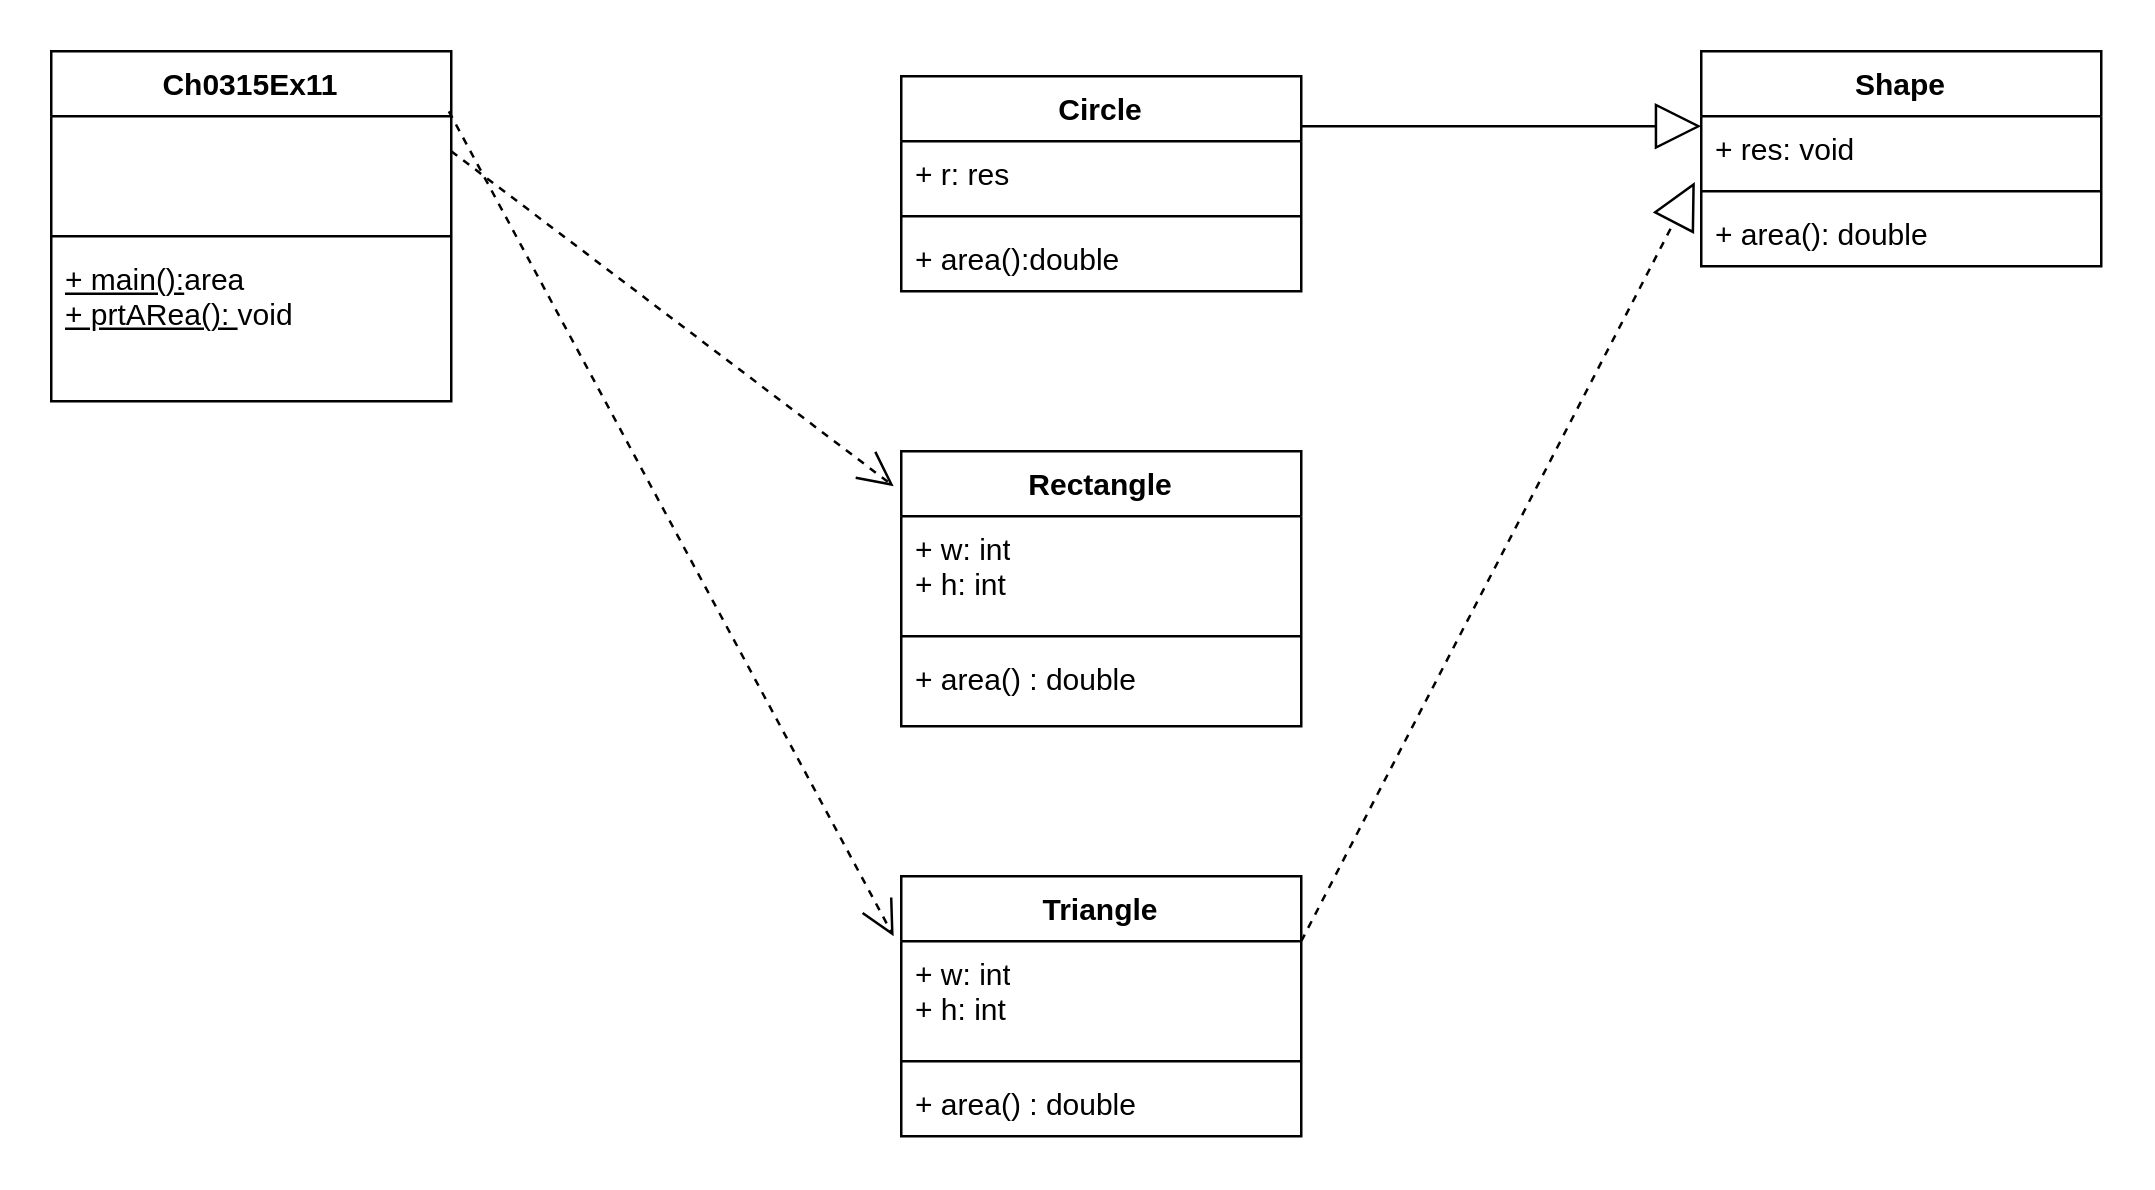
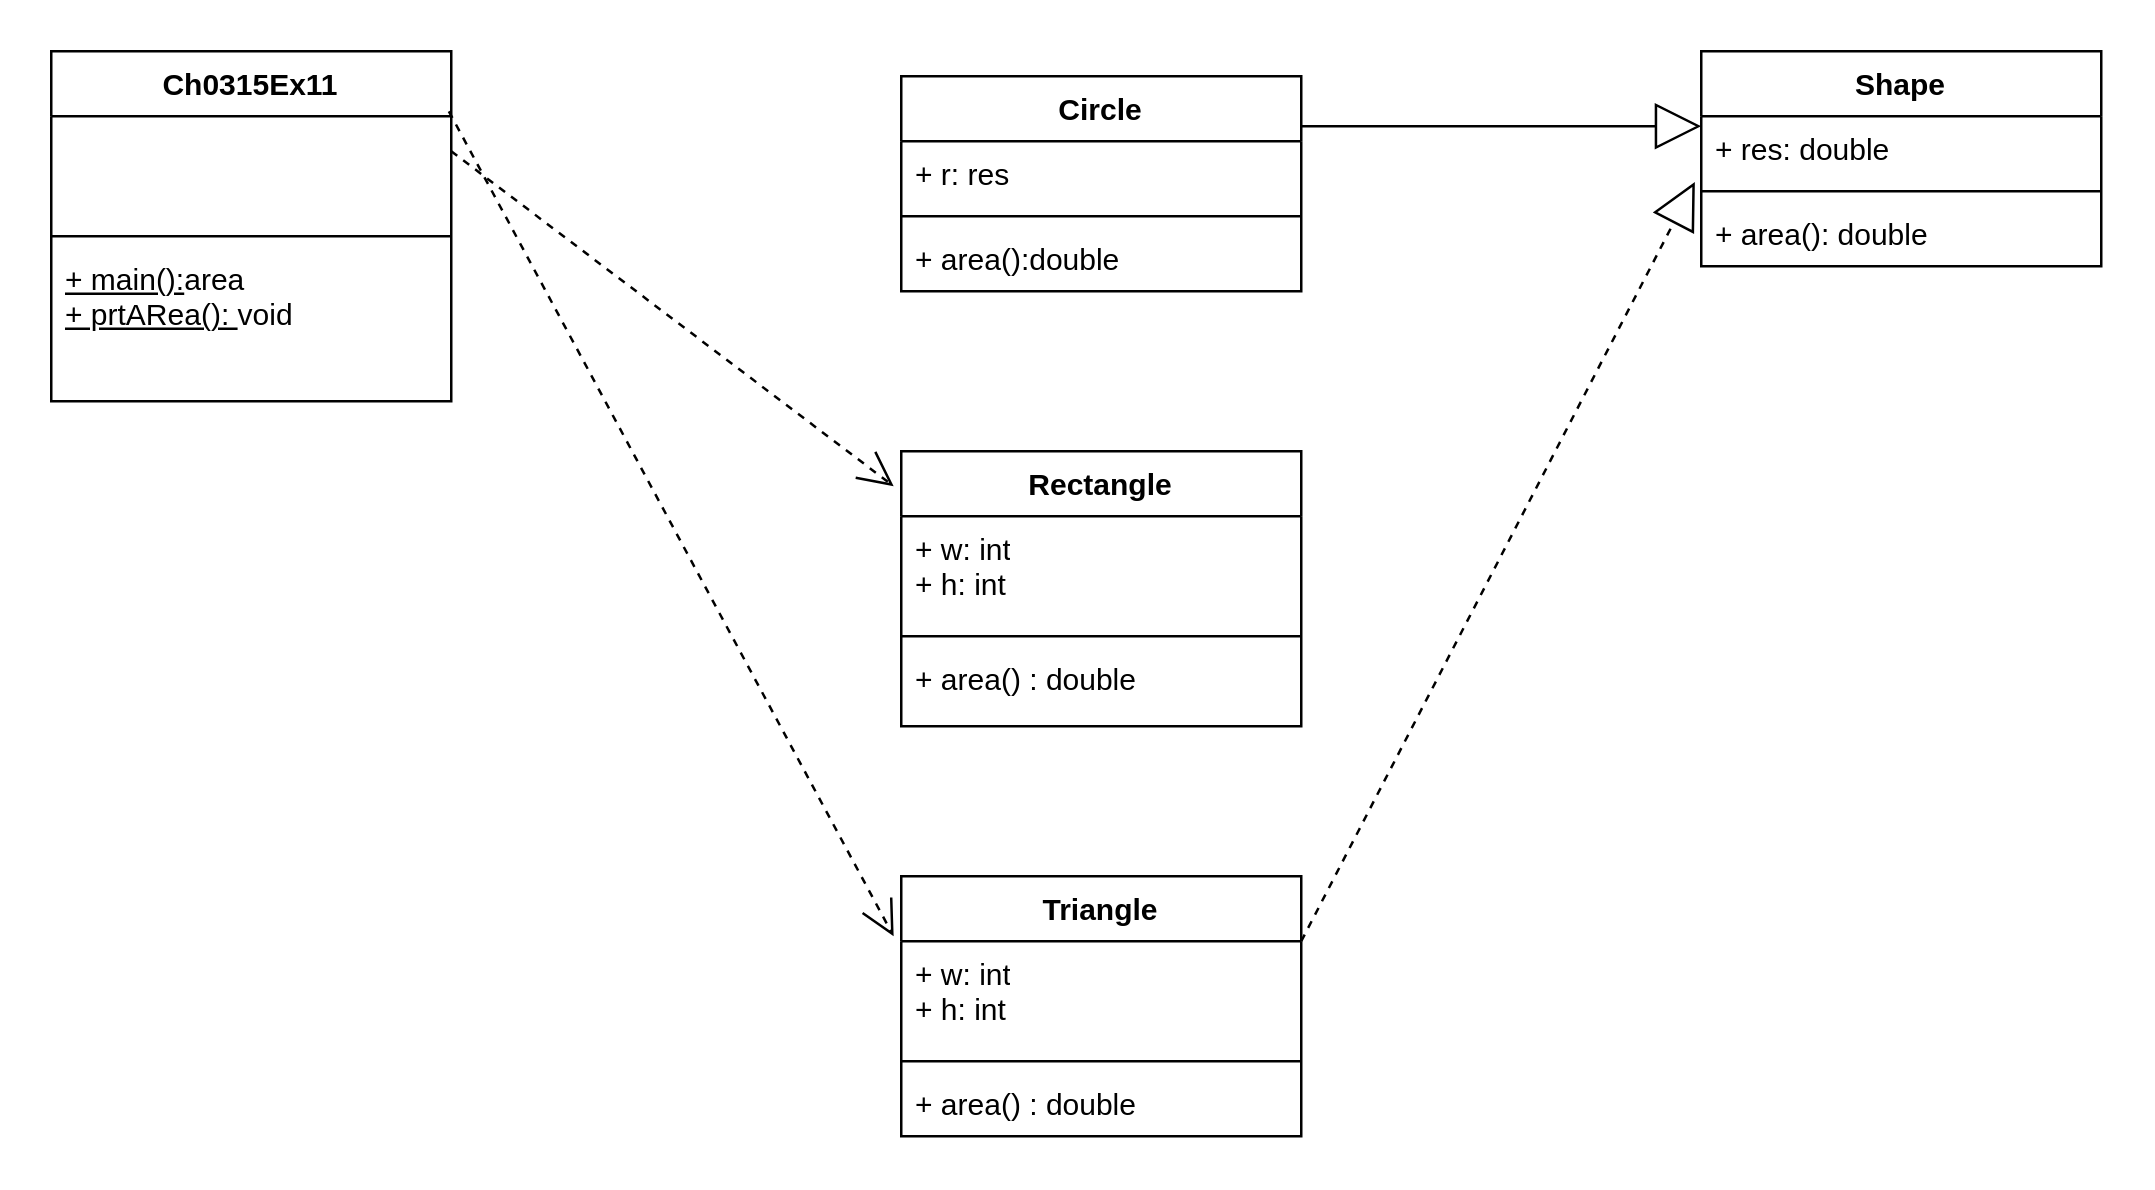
node "+ res: void": label "+ res: void" -> "+ res: double"
